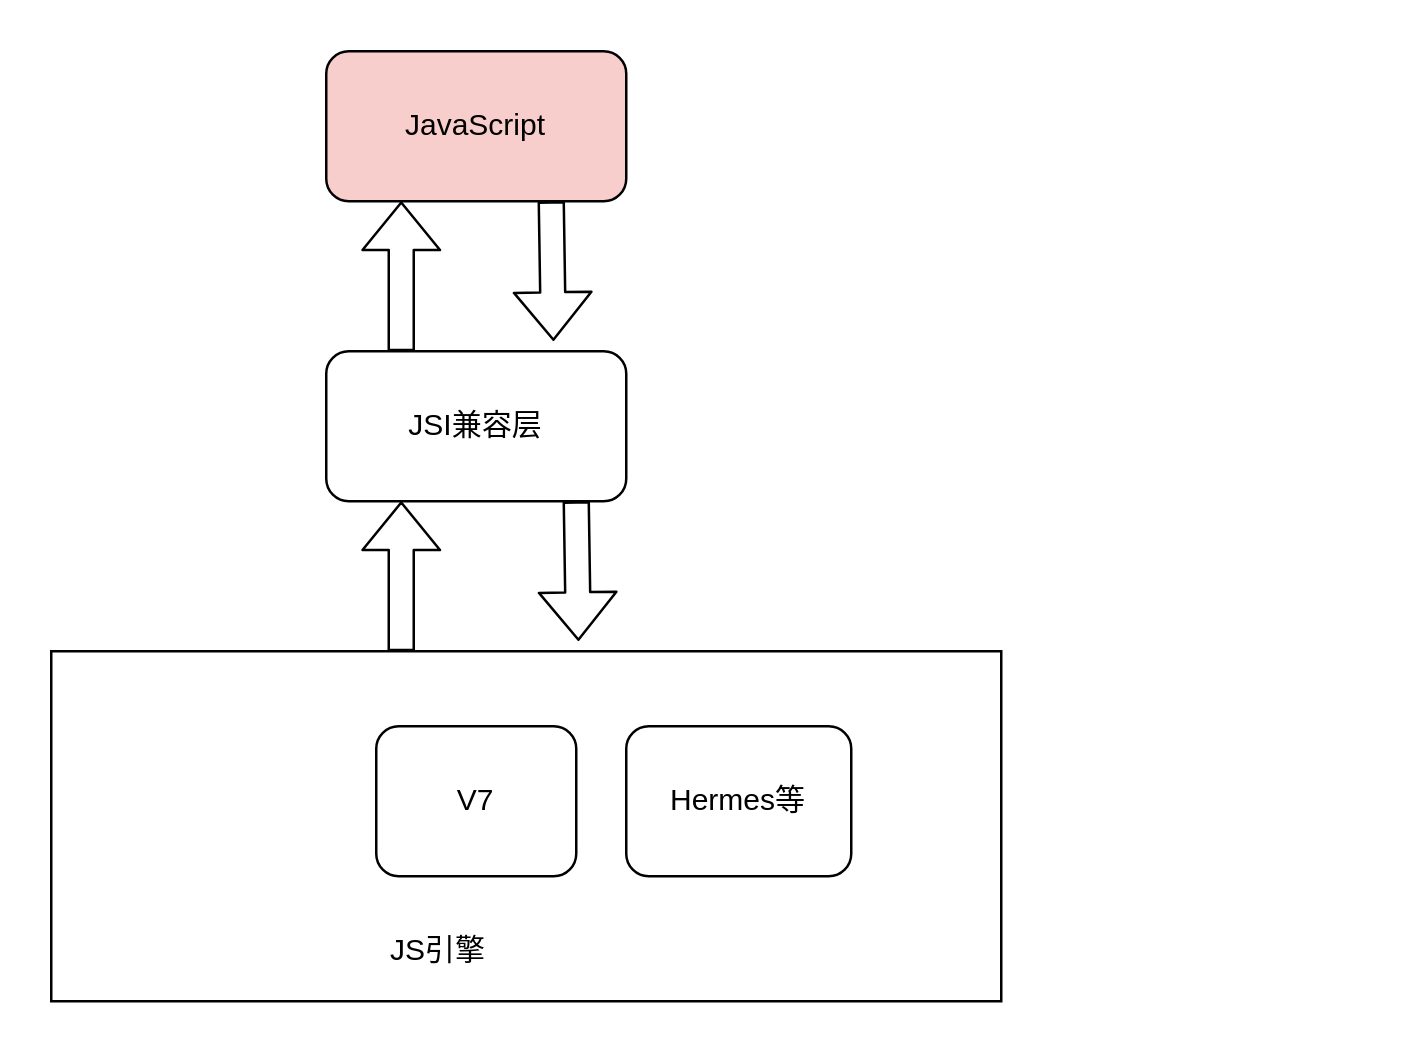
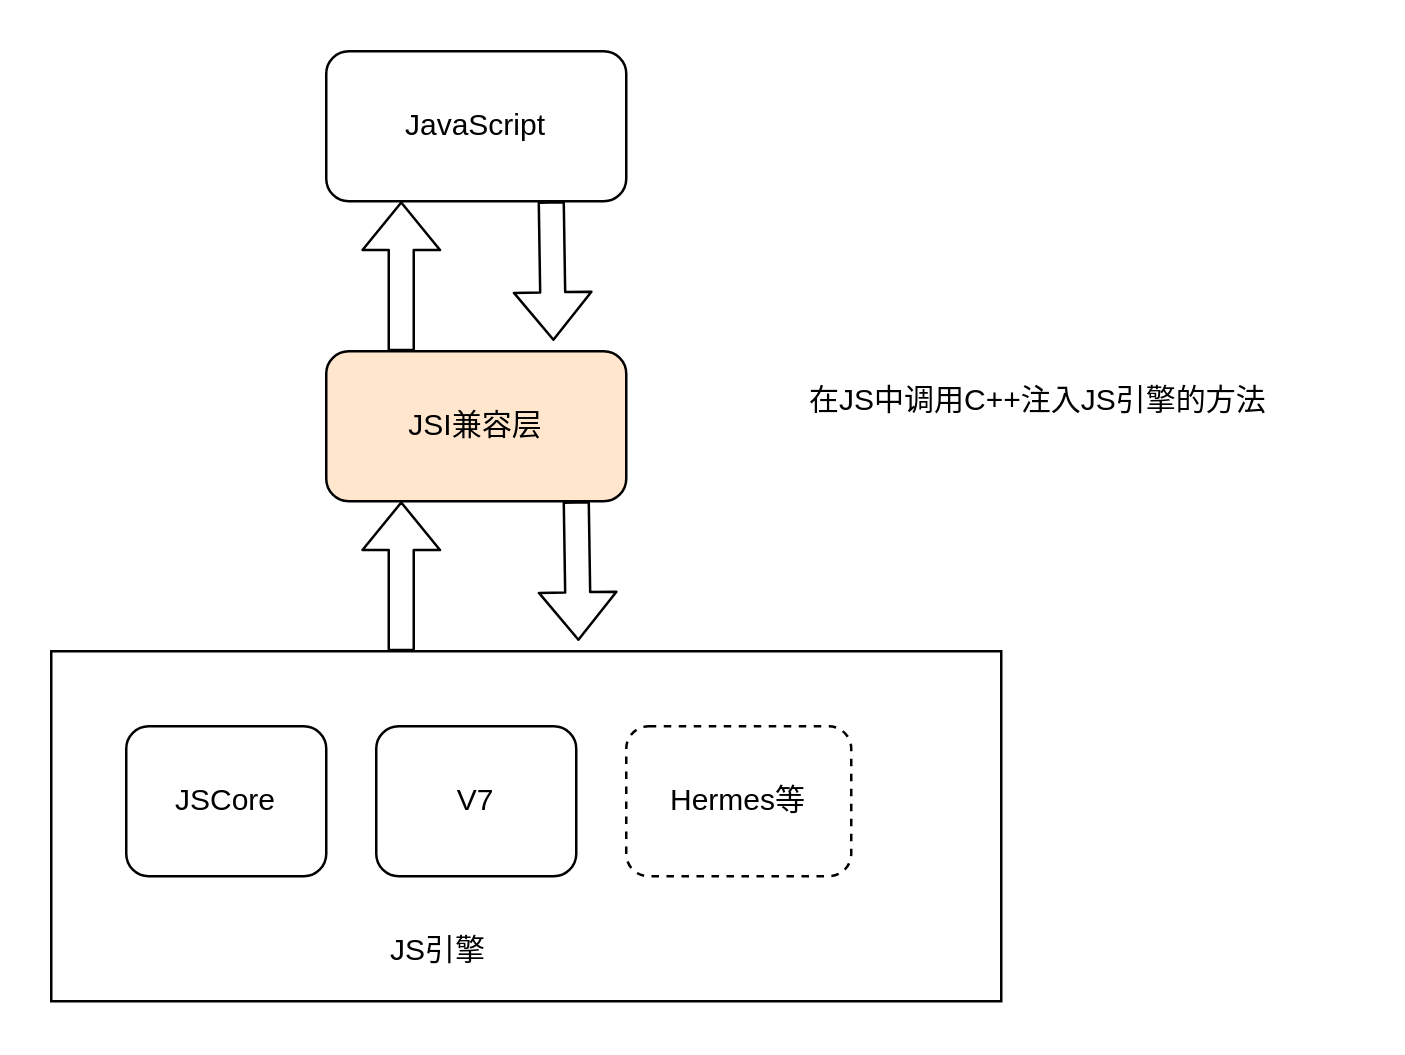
node "JavaScript": fillcolor #f8cecc -> #ffffff
node "在JS中调用C++注入JS引擎的方法": added
node "JSI兼容层": fillcolor #ffffff -> #ffe6cc
node "JSCore": added
node "Hermes等": style solid -> dashed
